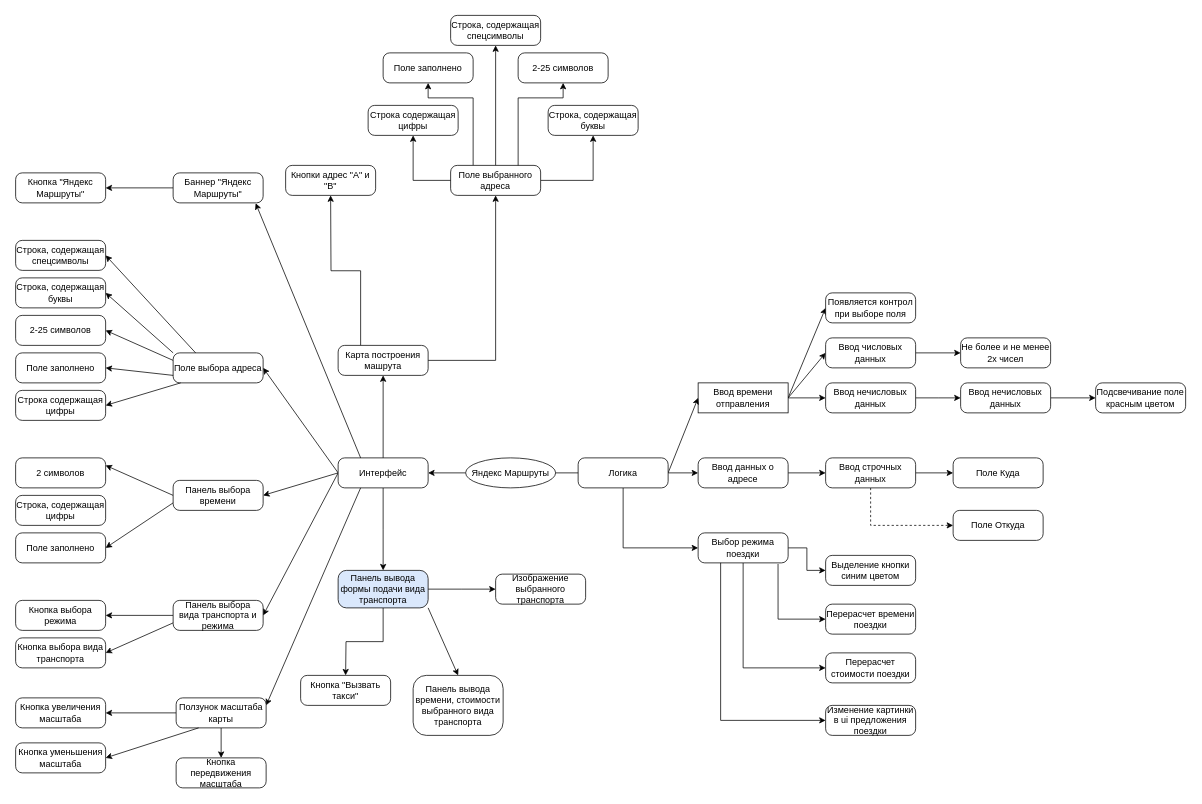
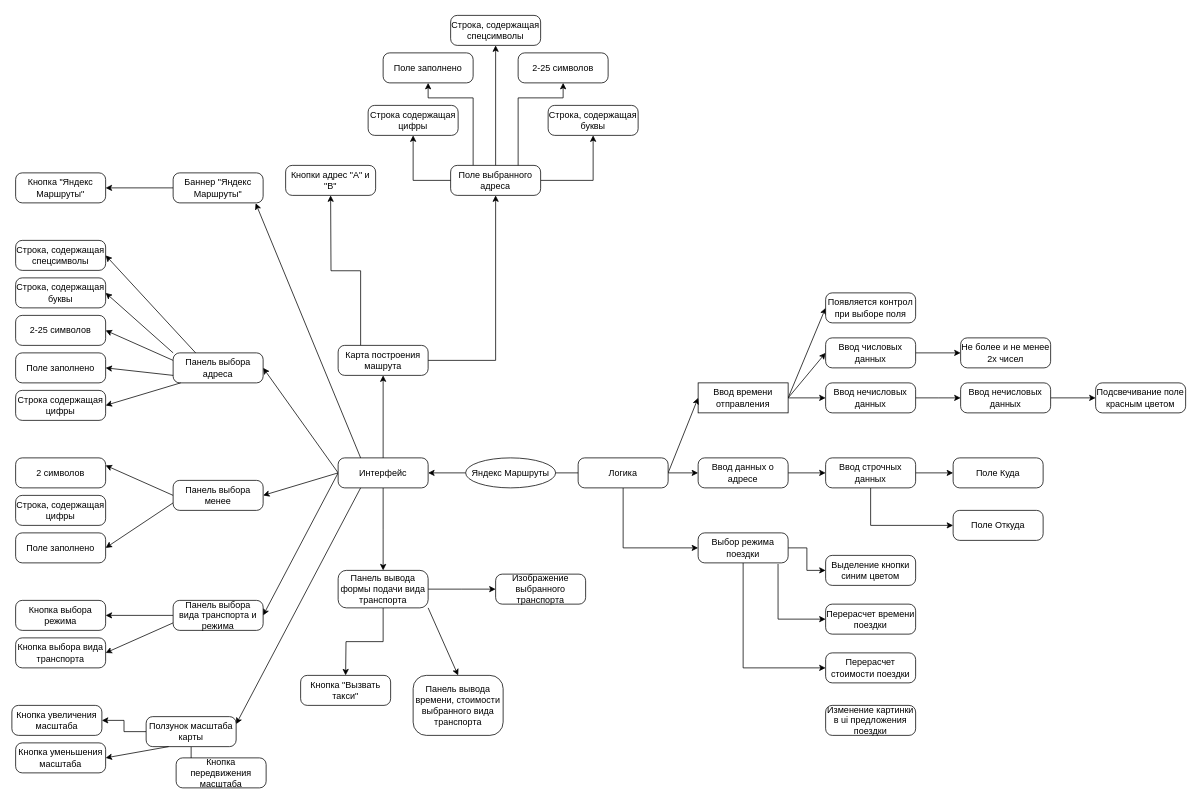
node "Поле выбора адреса": label "Поле выбора адреса" -> "Панель выбора адреса"
node "Панель выбора времени": label "Панель выбора времени" -> "Панель выбора менее"
edge "Ввод строчных данных" -> "Поле Откуда": style dashed -> solid
node "Панель вывода формы подачи вида транспорта": fillcolor #dae8fc -> #ffffff
edge "Выбор режима поездки" -> "Изменение картинки в ui предложения поездки": removed
node "Кнопка увеличения масштаба": moved (60, 713) -> (57, 720)
node "Ползунок масштаба карты": moved (221, 713) -> (191, 732)
